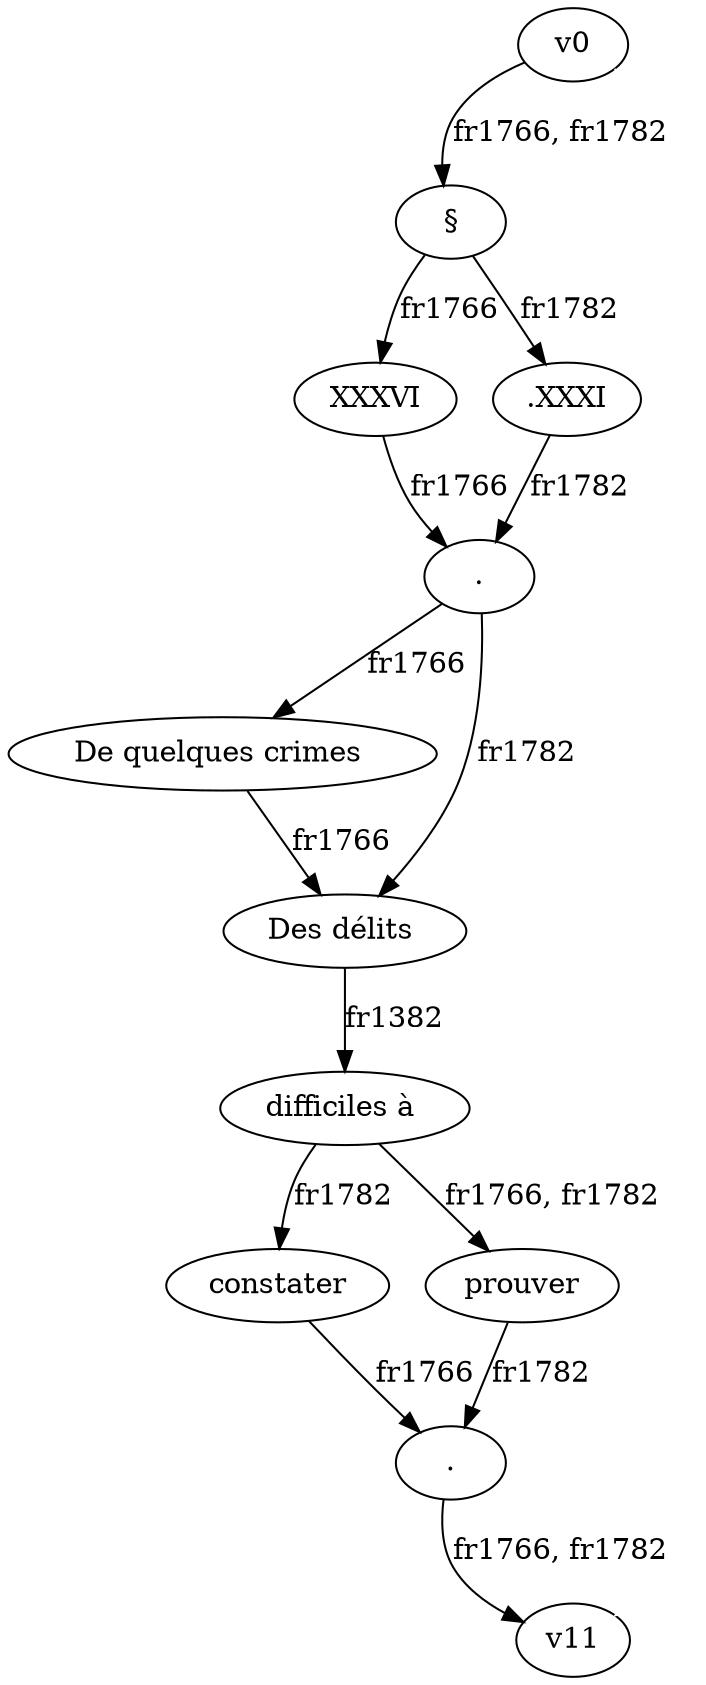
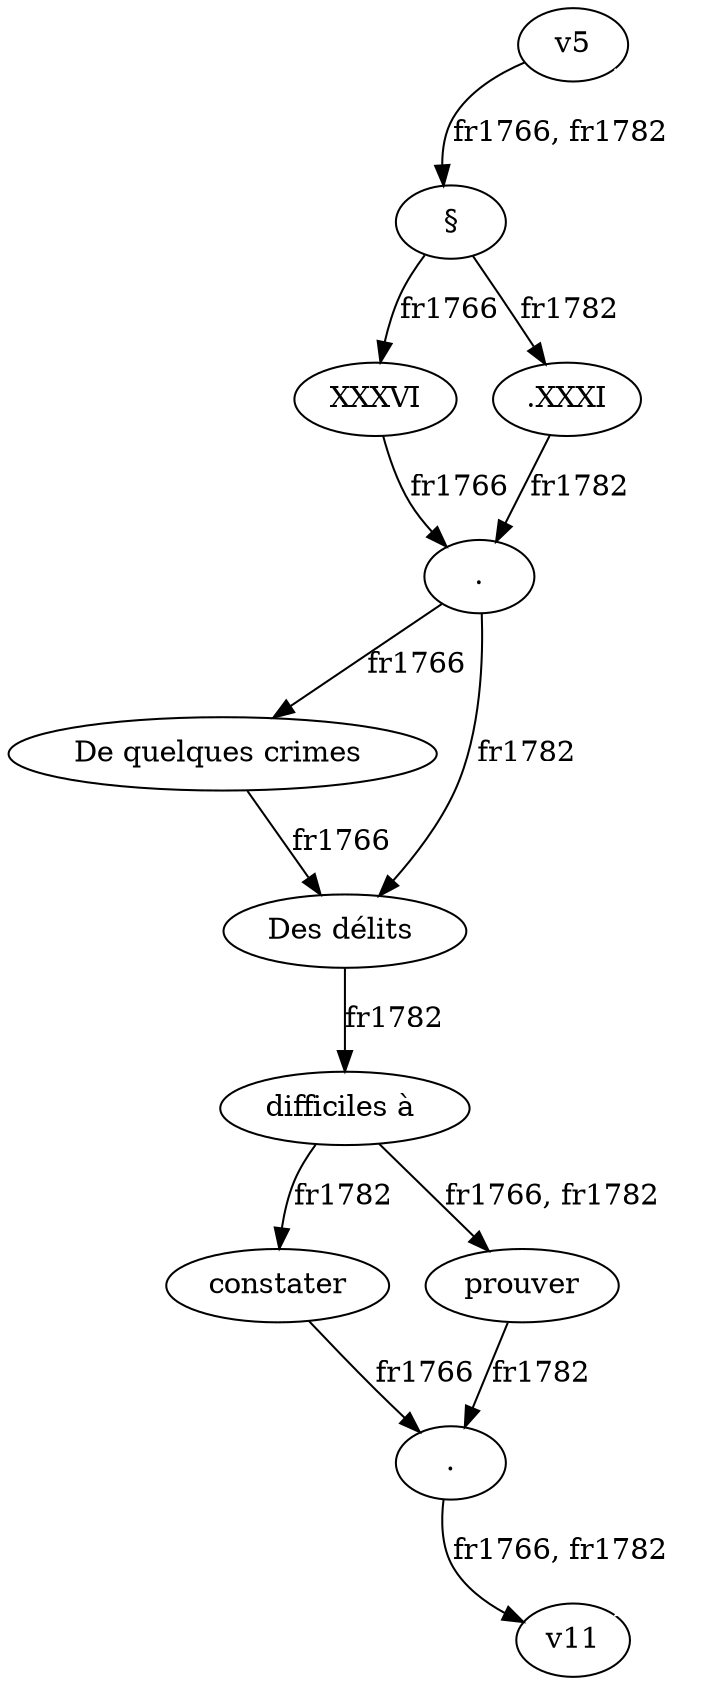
node "v0": label "v0" -> "v5"
edge "Des délits" -> "difficiles à": label "fr1382" -> "fr1782"
